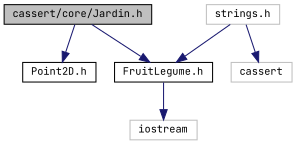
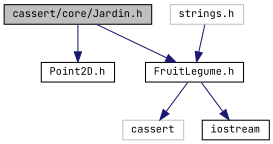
edge "strings.h" -> "cassert": now "FruitLegume.h" -> "cassert"
node "iostream": color grey75 -> black
